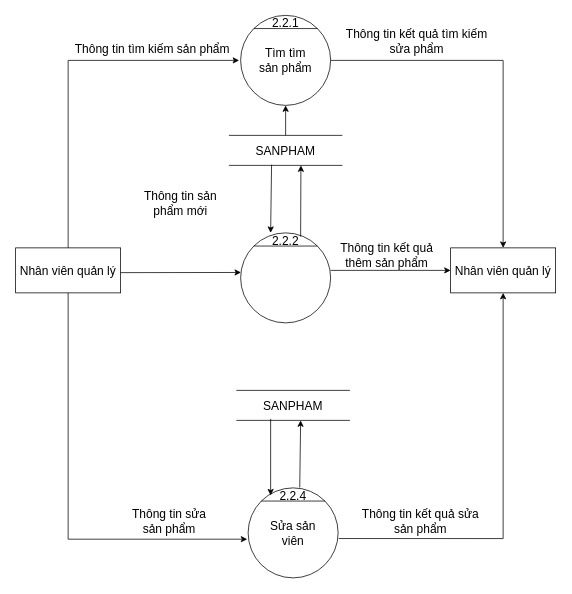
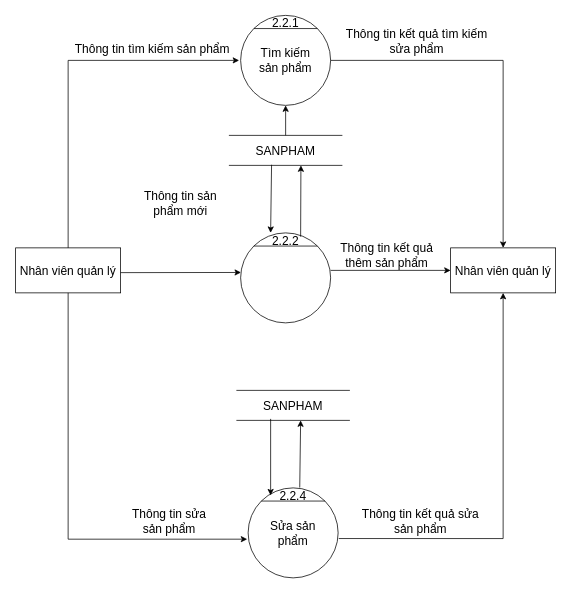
node "Tìm tìm sản phẩm": label "Tìm tìm sản phẩm" -> "Tìm kiếm sản phẩm"
node "Sửa sản viên": label "Sửa sản viên" -> "Sửa sản phẩm"
